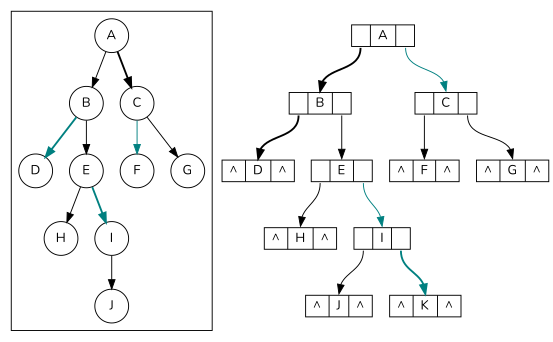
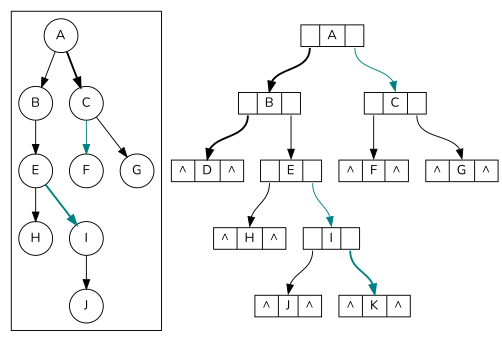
node "D": removed
